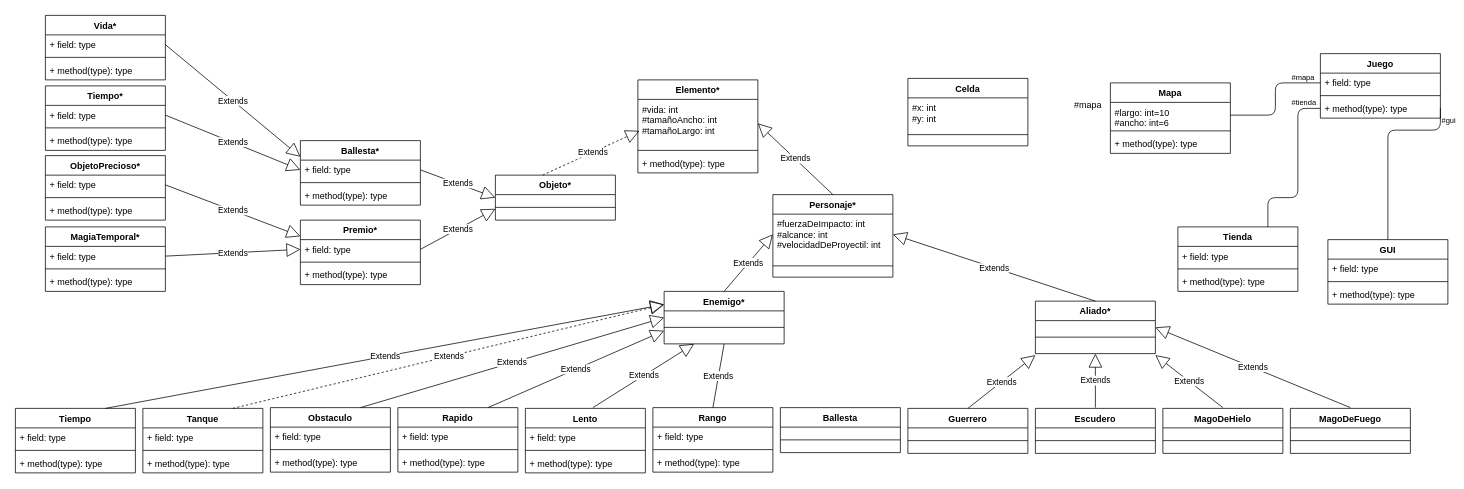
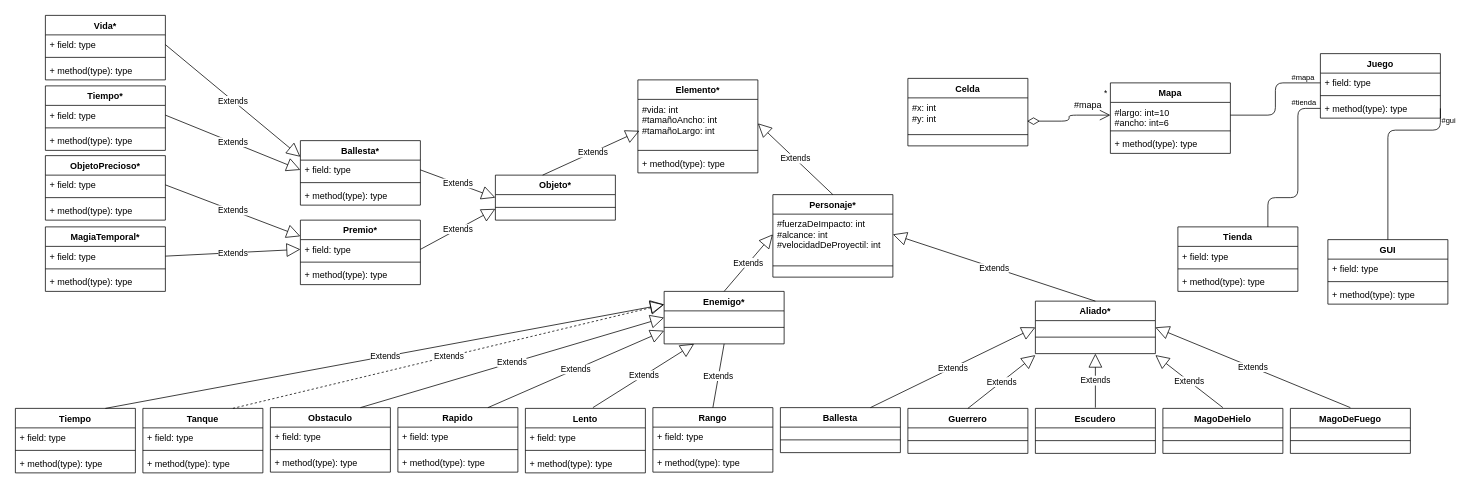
edge "#x: int #y: int" -- "#largo: int=10 #ancho: int=6": added, label "*"
edge "Objeto*" -> "#vida: int #tamañoAncho: int #tamañoLargo: int": style dashed -> solid
edge "Ballesta" -> "Aliado*": added, label "Extends"
